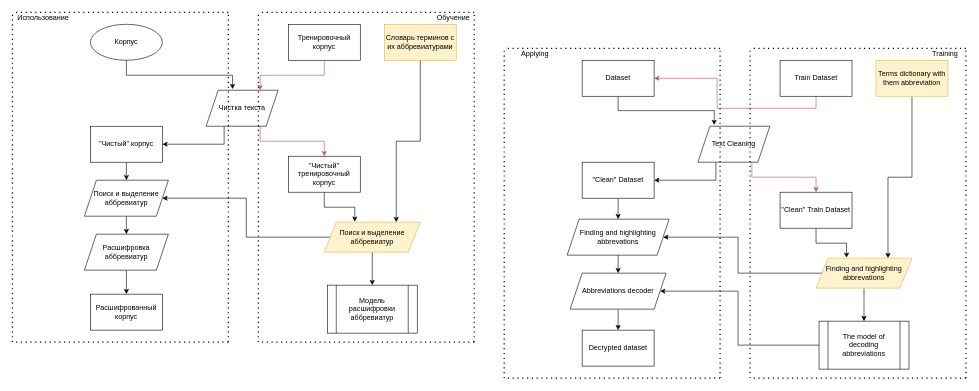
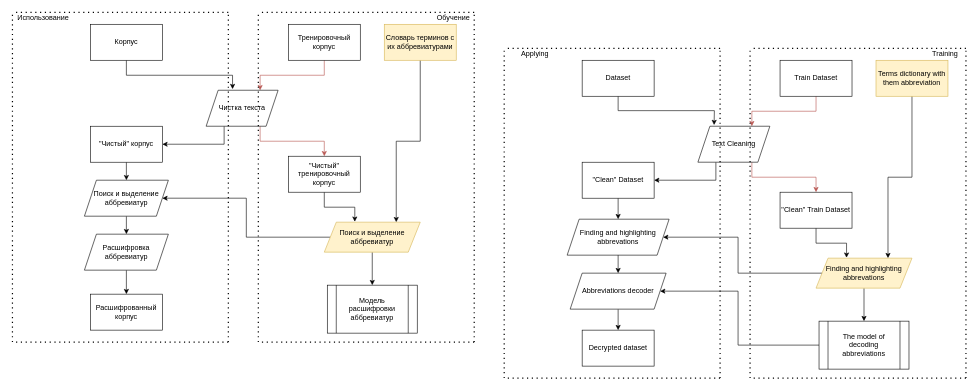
node "Корпус": shape ellipse -> rectangle
edge "Train Dataset" -> "Dataset": now "Train Dataset" -> "Text Cleaning"
